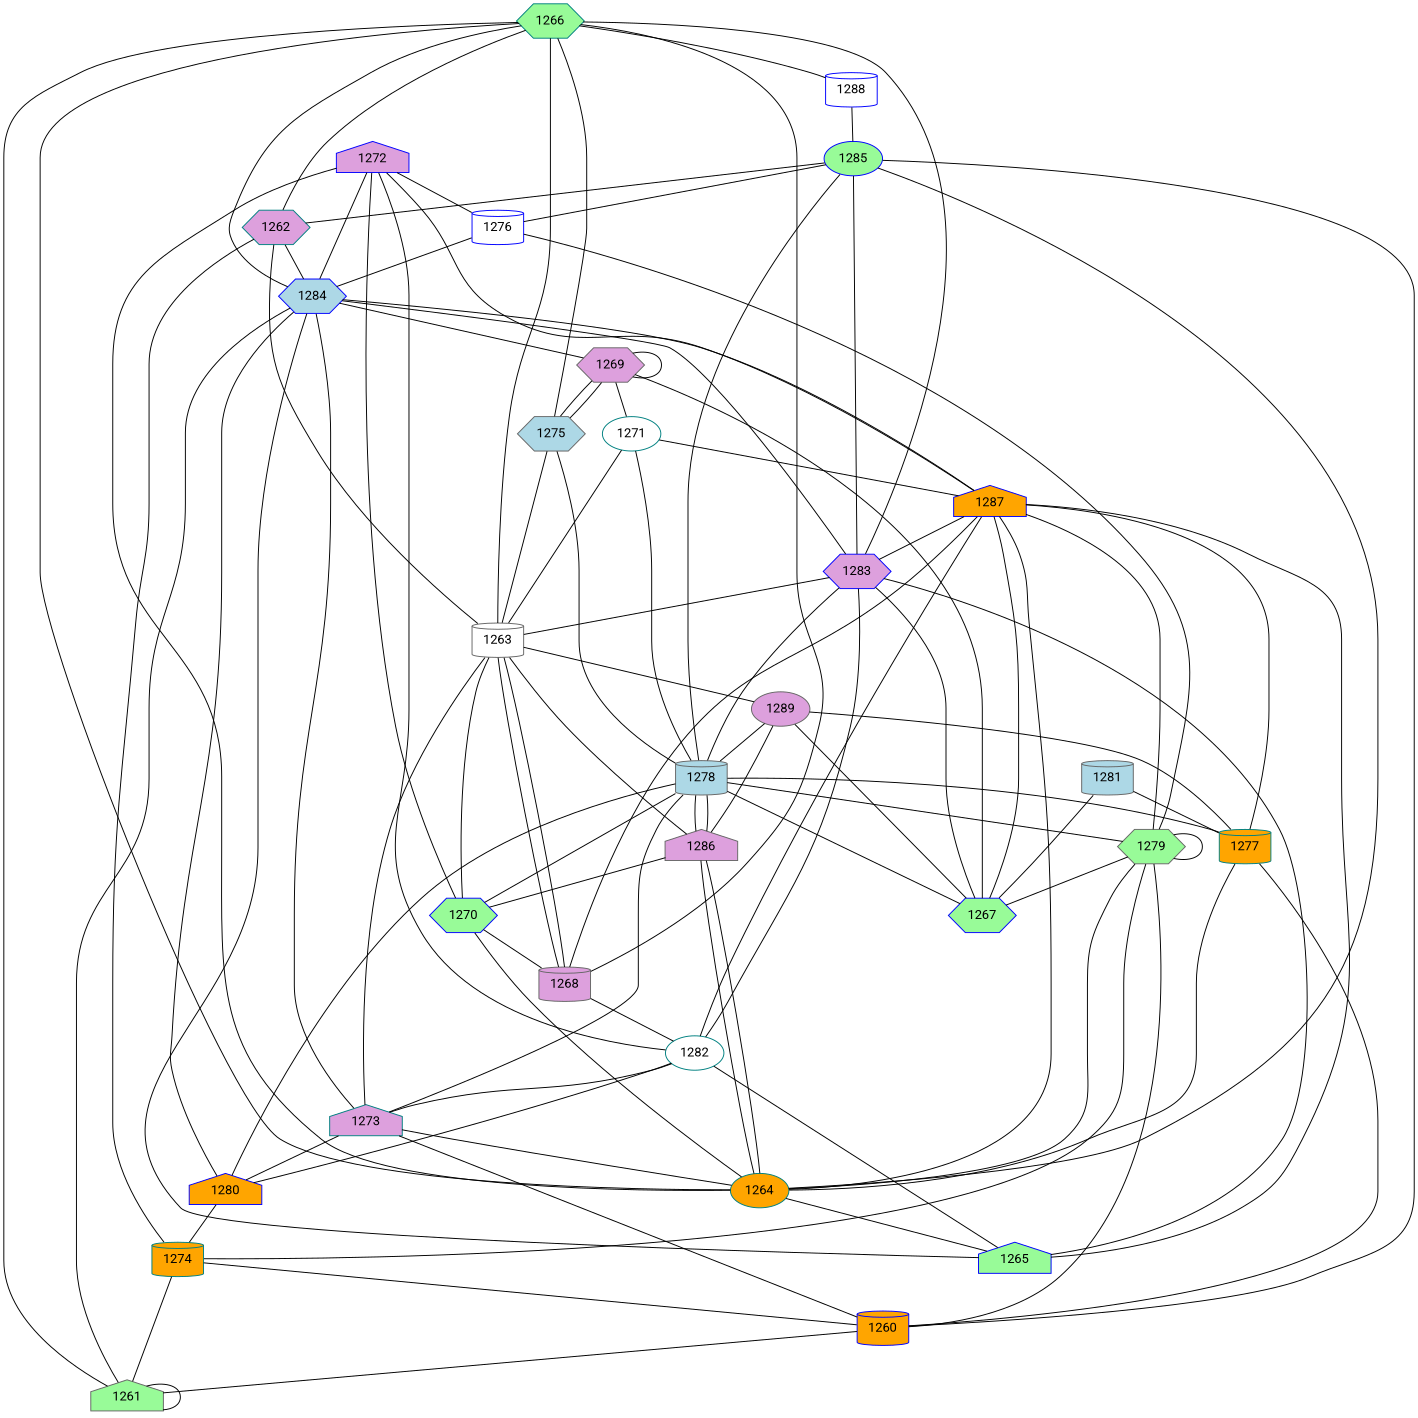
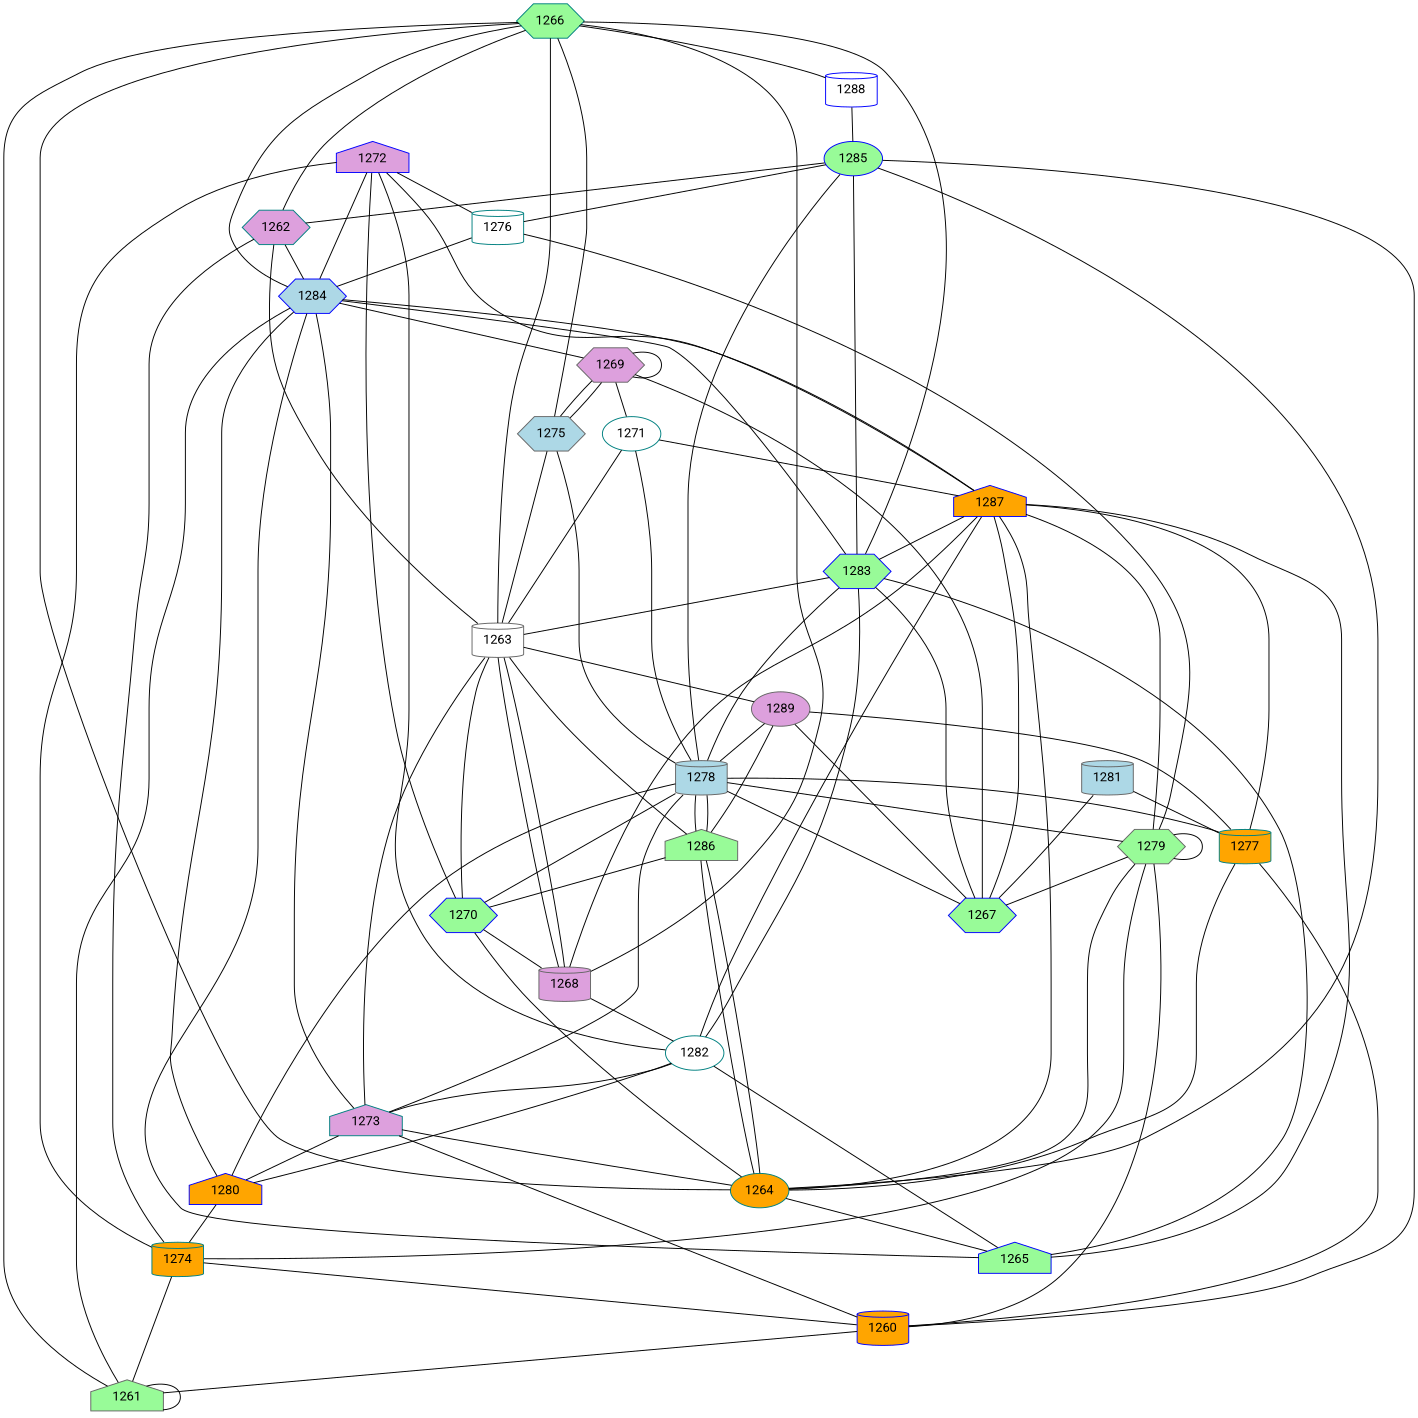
node "1276": color blue -> teal
node "1283": fillcolor plum -> palegreen
edge "1272" -- "1264": now "1272" -- "1274"
node "1286": fillcolor plum -> palegreen
